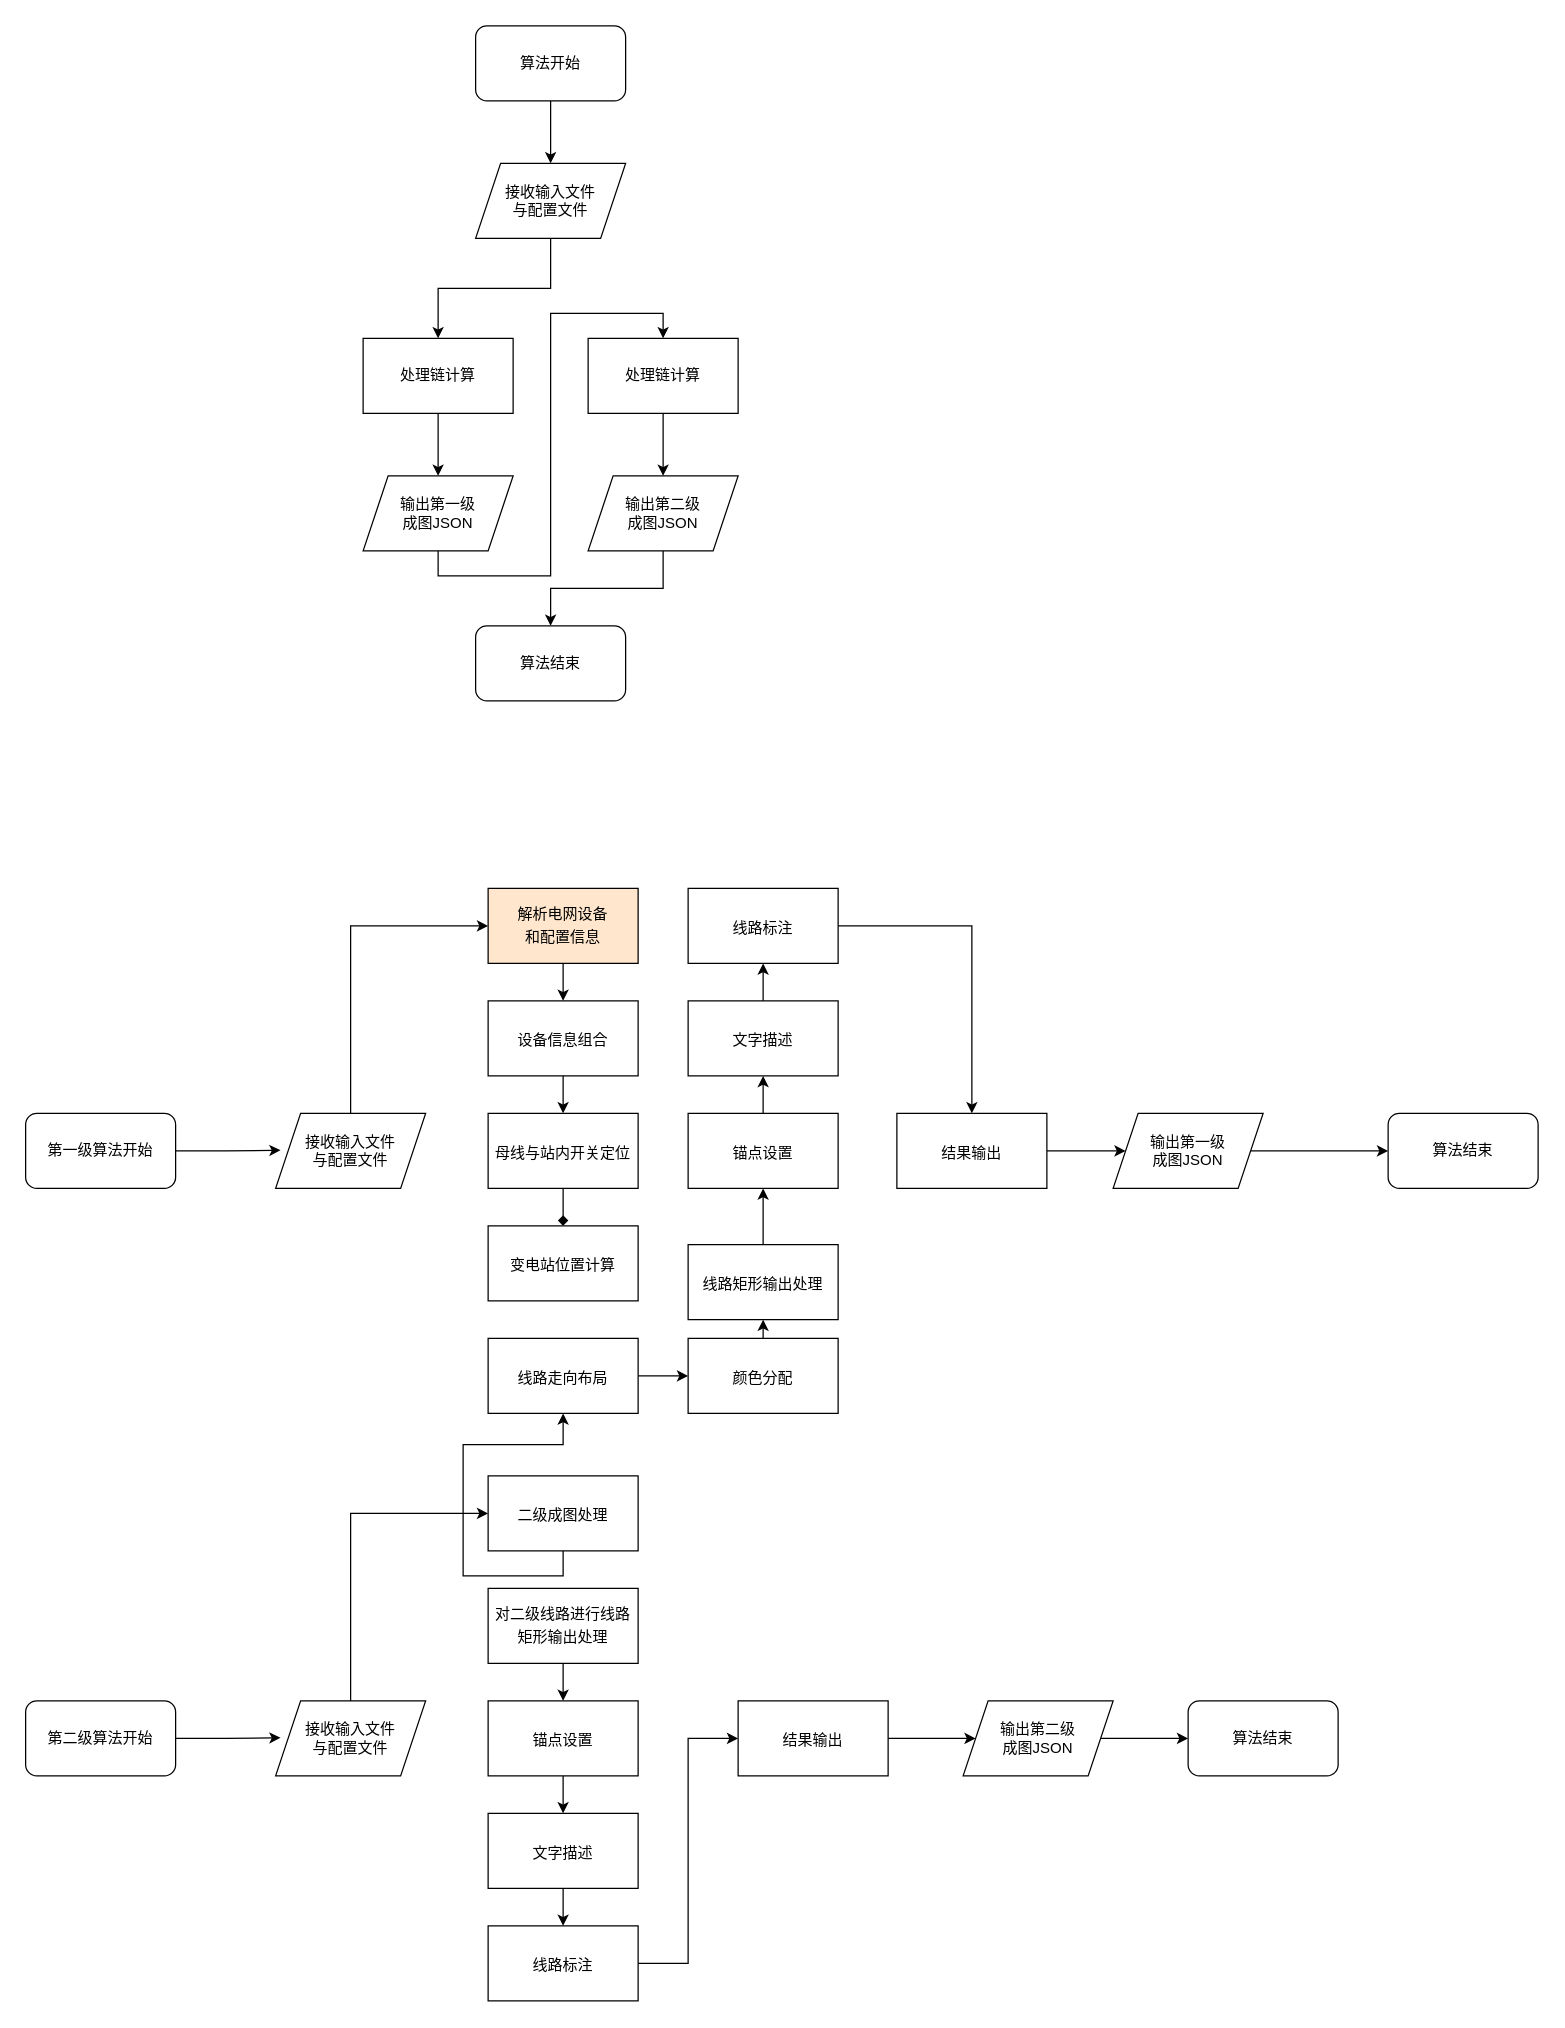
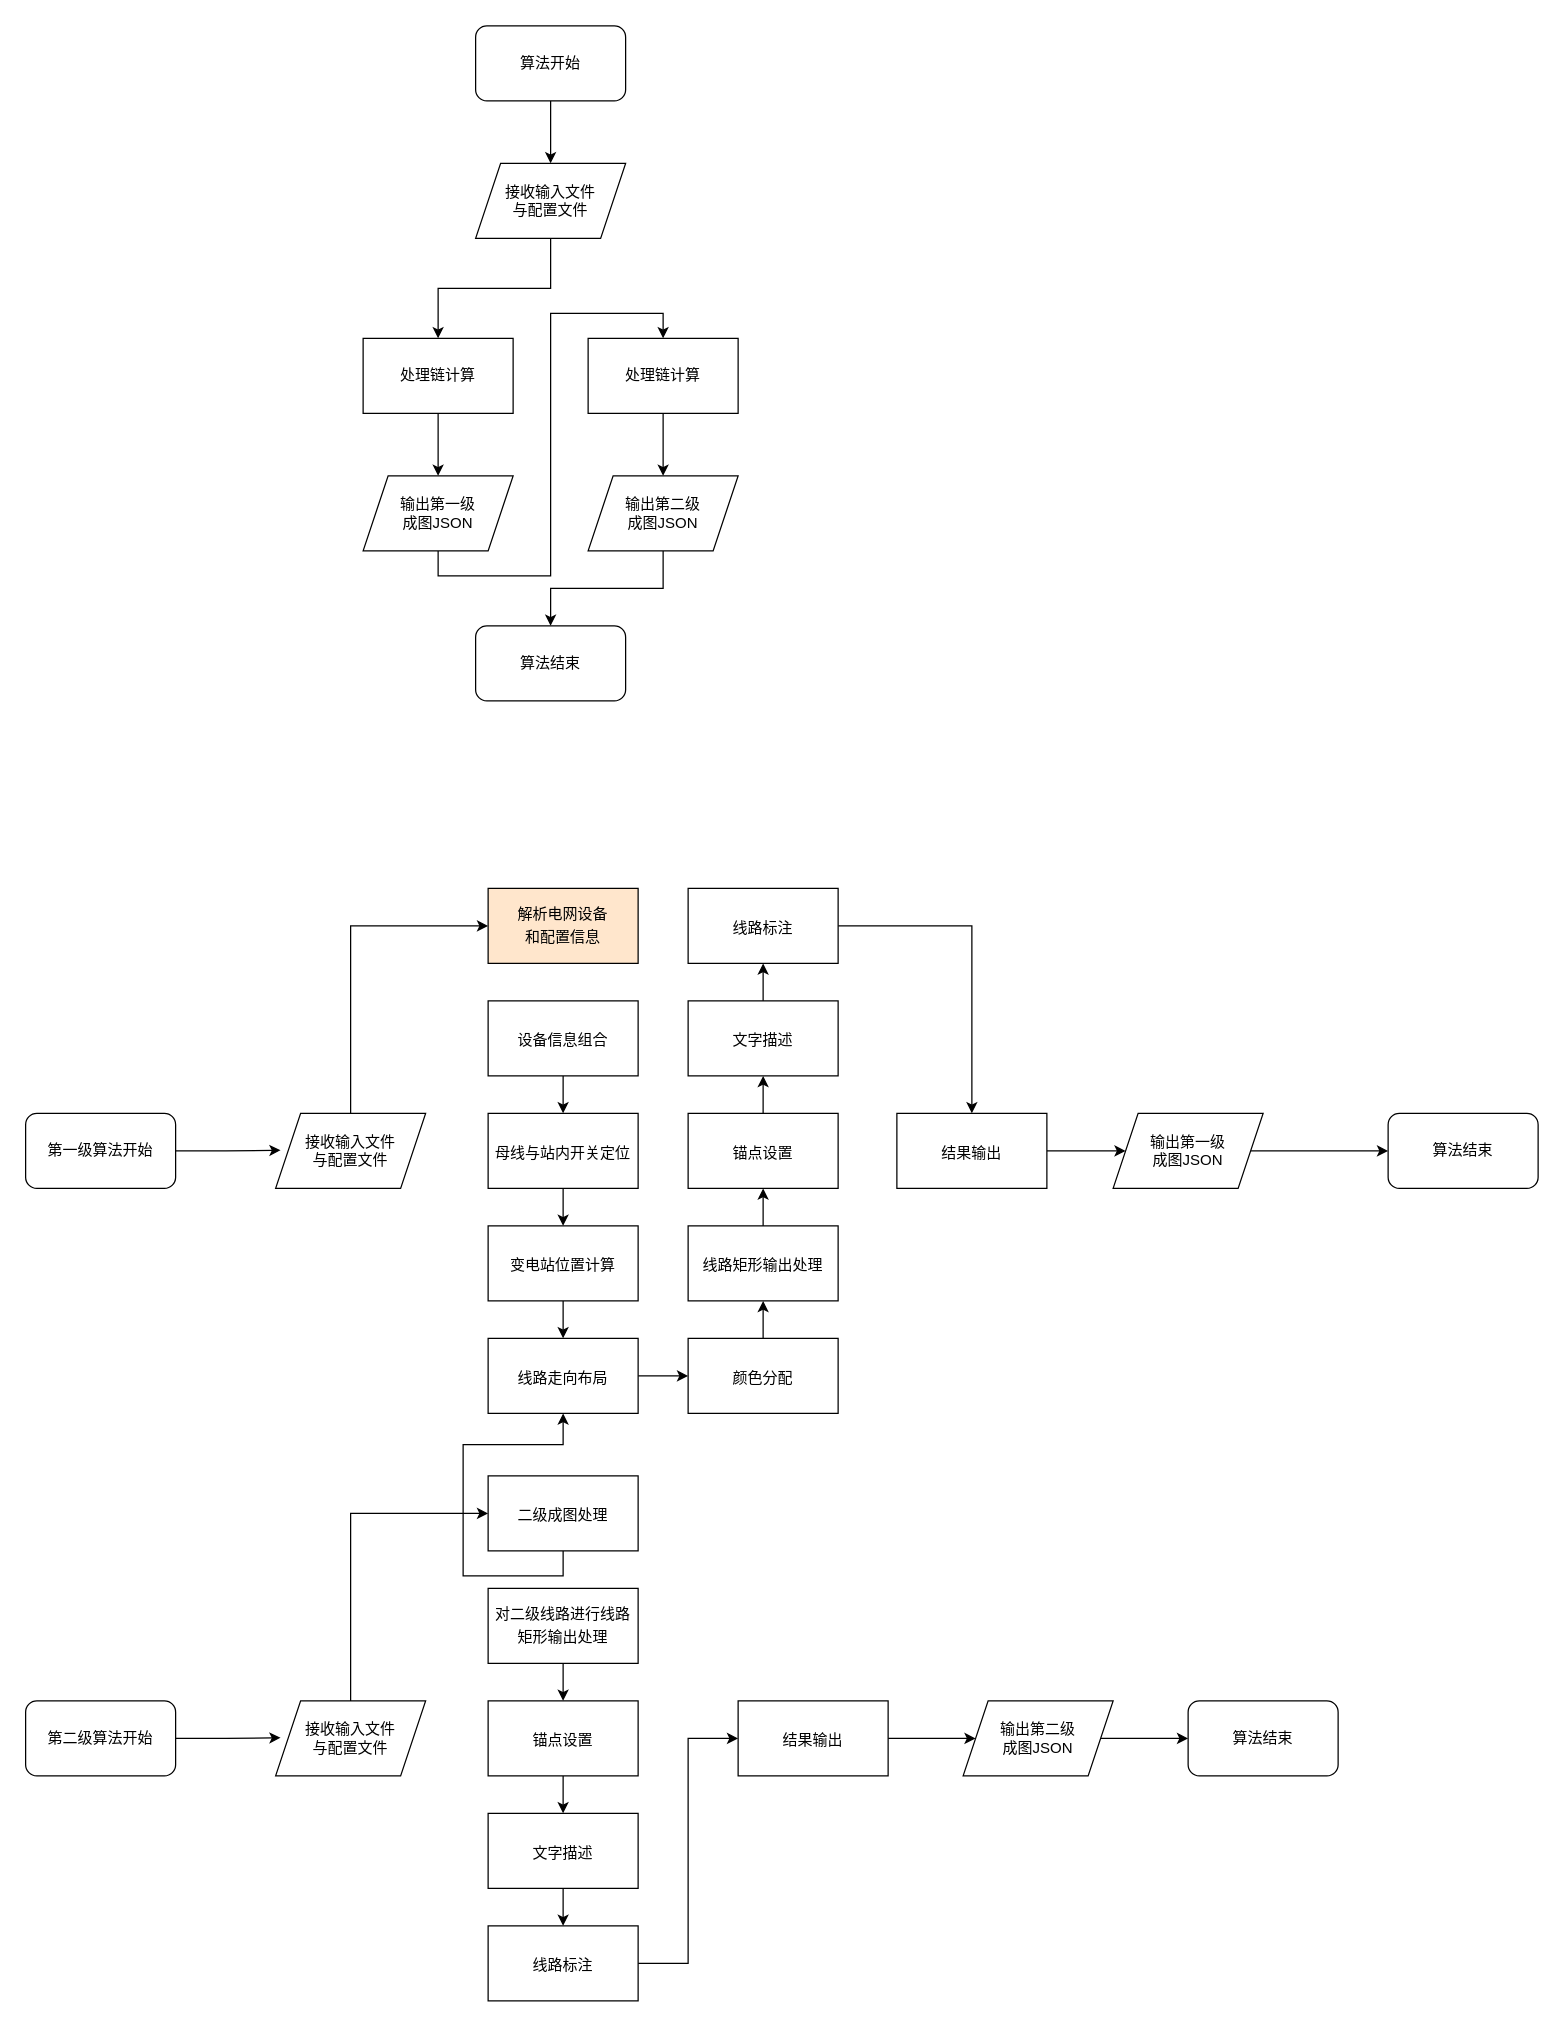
edge "解析电网设备 和配置信息" -> "设备信息组合": removed
edge "母线与站内开关定位" -> "变电站位置计算": arrowhead diamond -> classic
node "线路矩形输出处理": moved (763, 1282) -> (763, 1263)
edge "变电站位置计算" -> "线路走向布局": added
